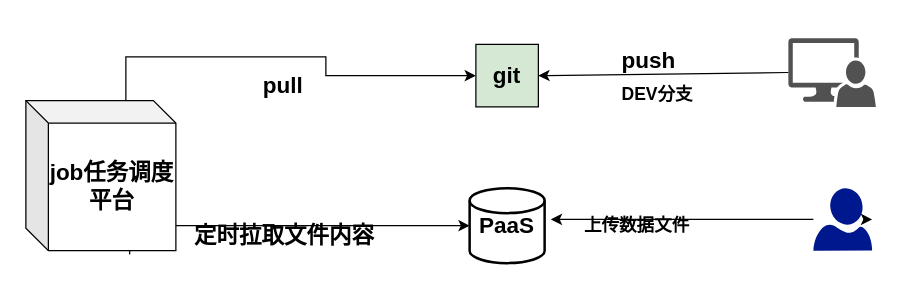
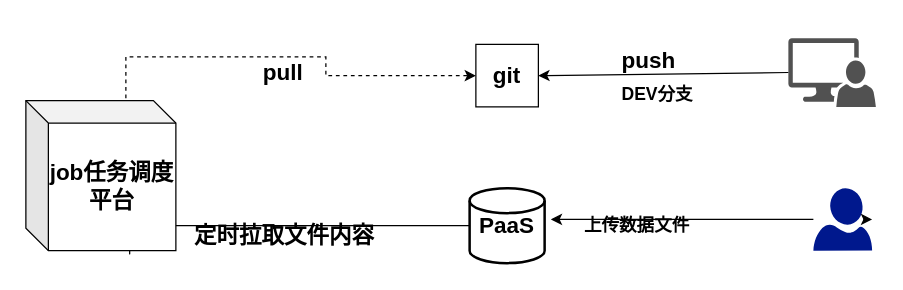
edge "job任务调度平台" -> "git": style solid -> dashed
node "git": fillcolor #d5e8d4 -> #ffffff
node "pull": moved (291, 82) -> (291, 69)
edge "job任务调度平台" -> "PaaS": arrowhead classic -> none
